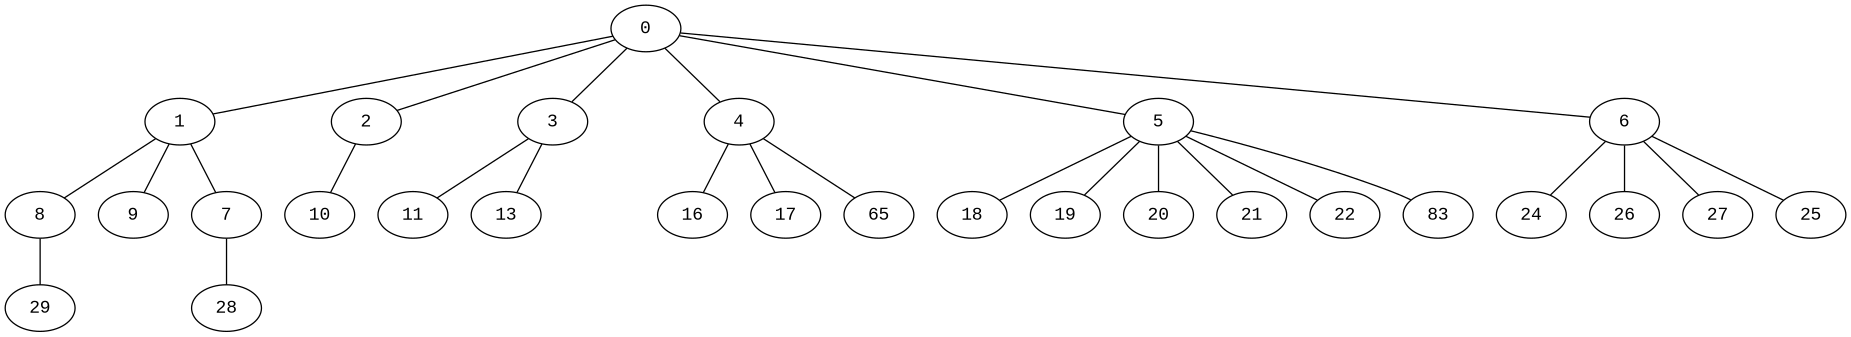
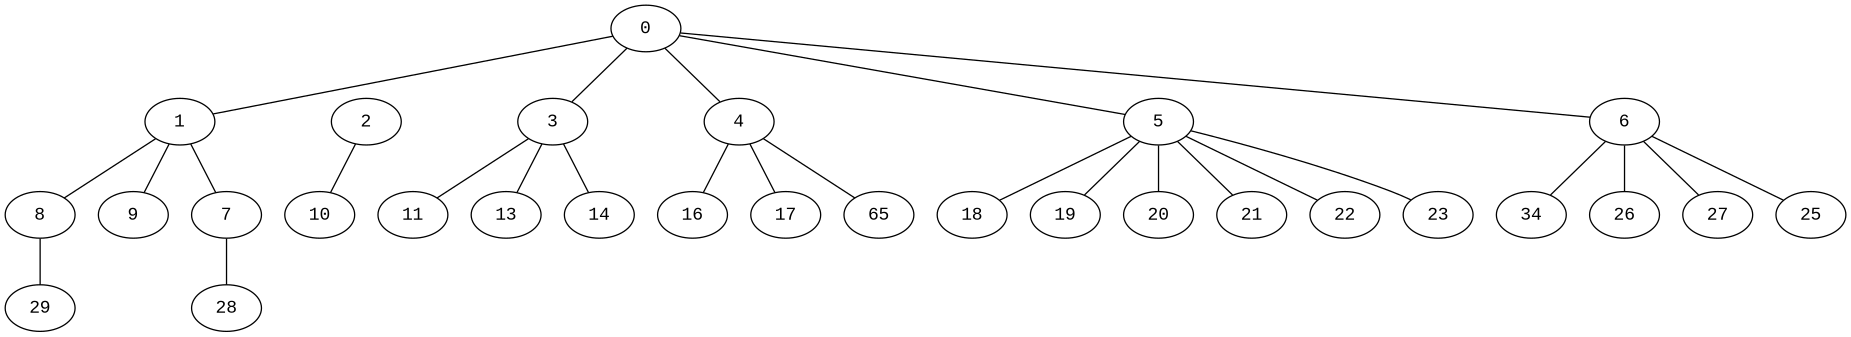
edge "0" -- "2": removed
node "14": added
node "83": label "83" -> "23"
node "24": label "24" -> "34"
